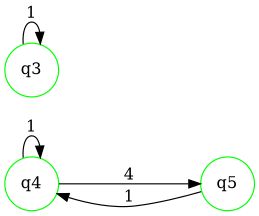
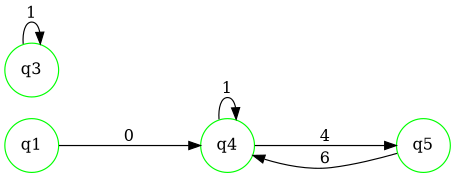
node "q1": added
edge "q5" -> "q4": label "1" -> "6"
